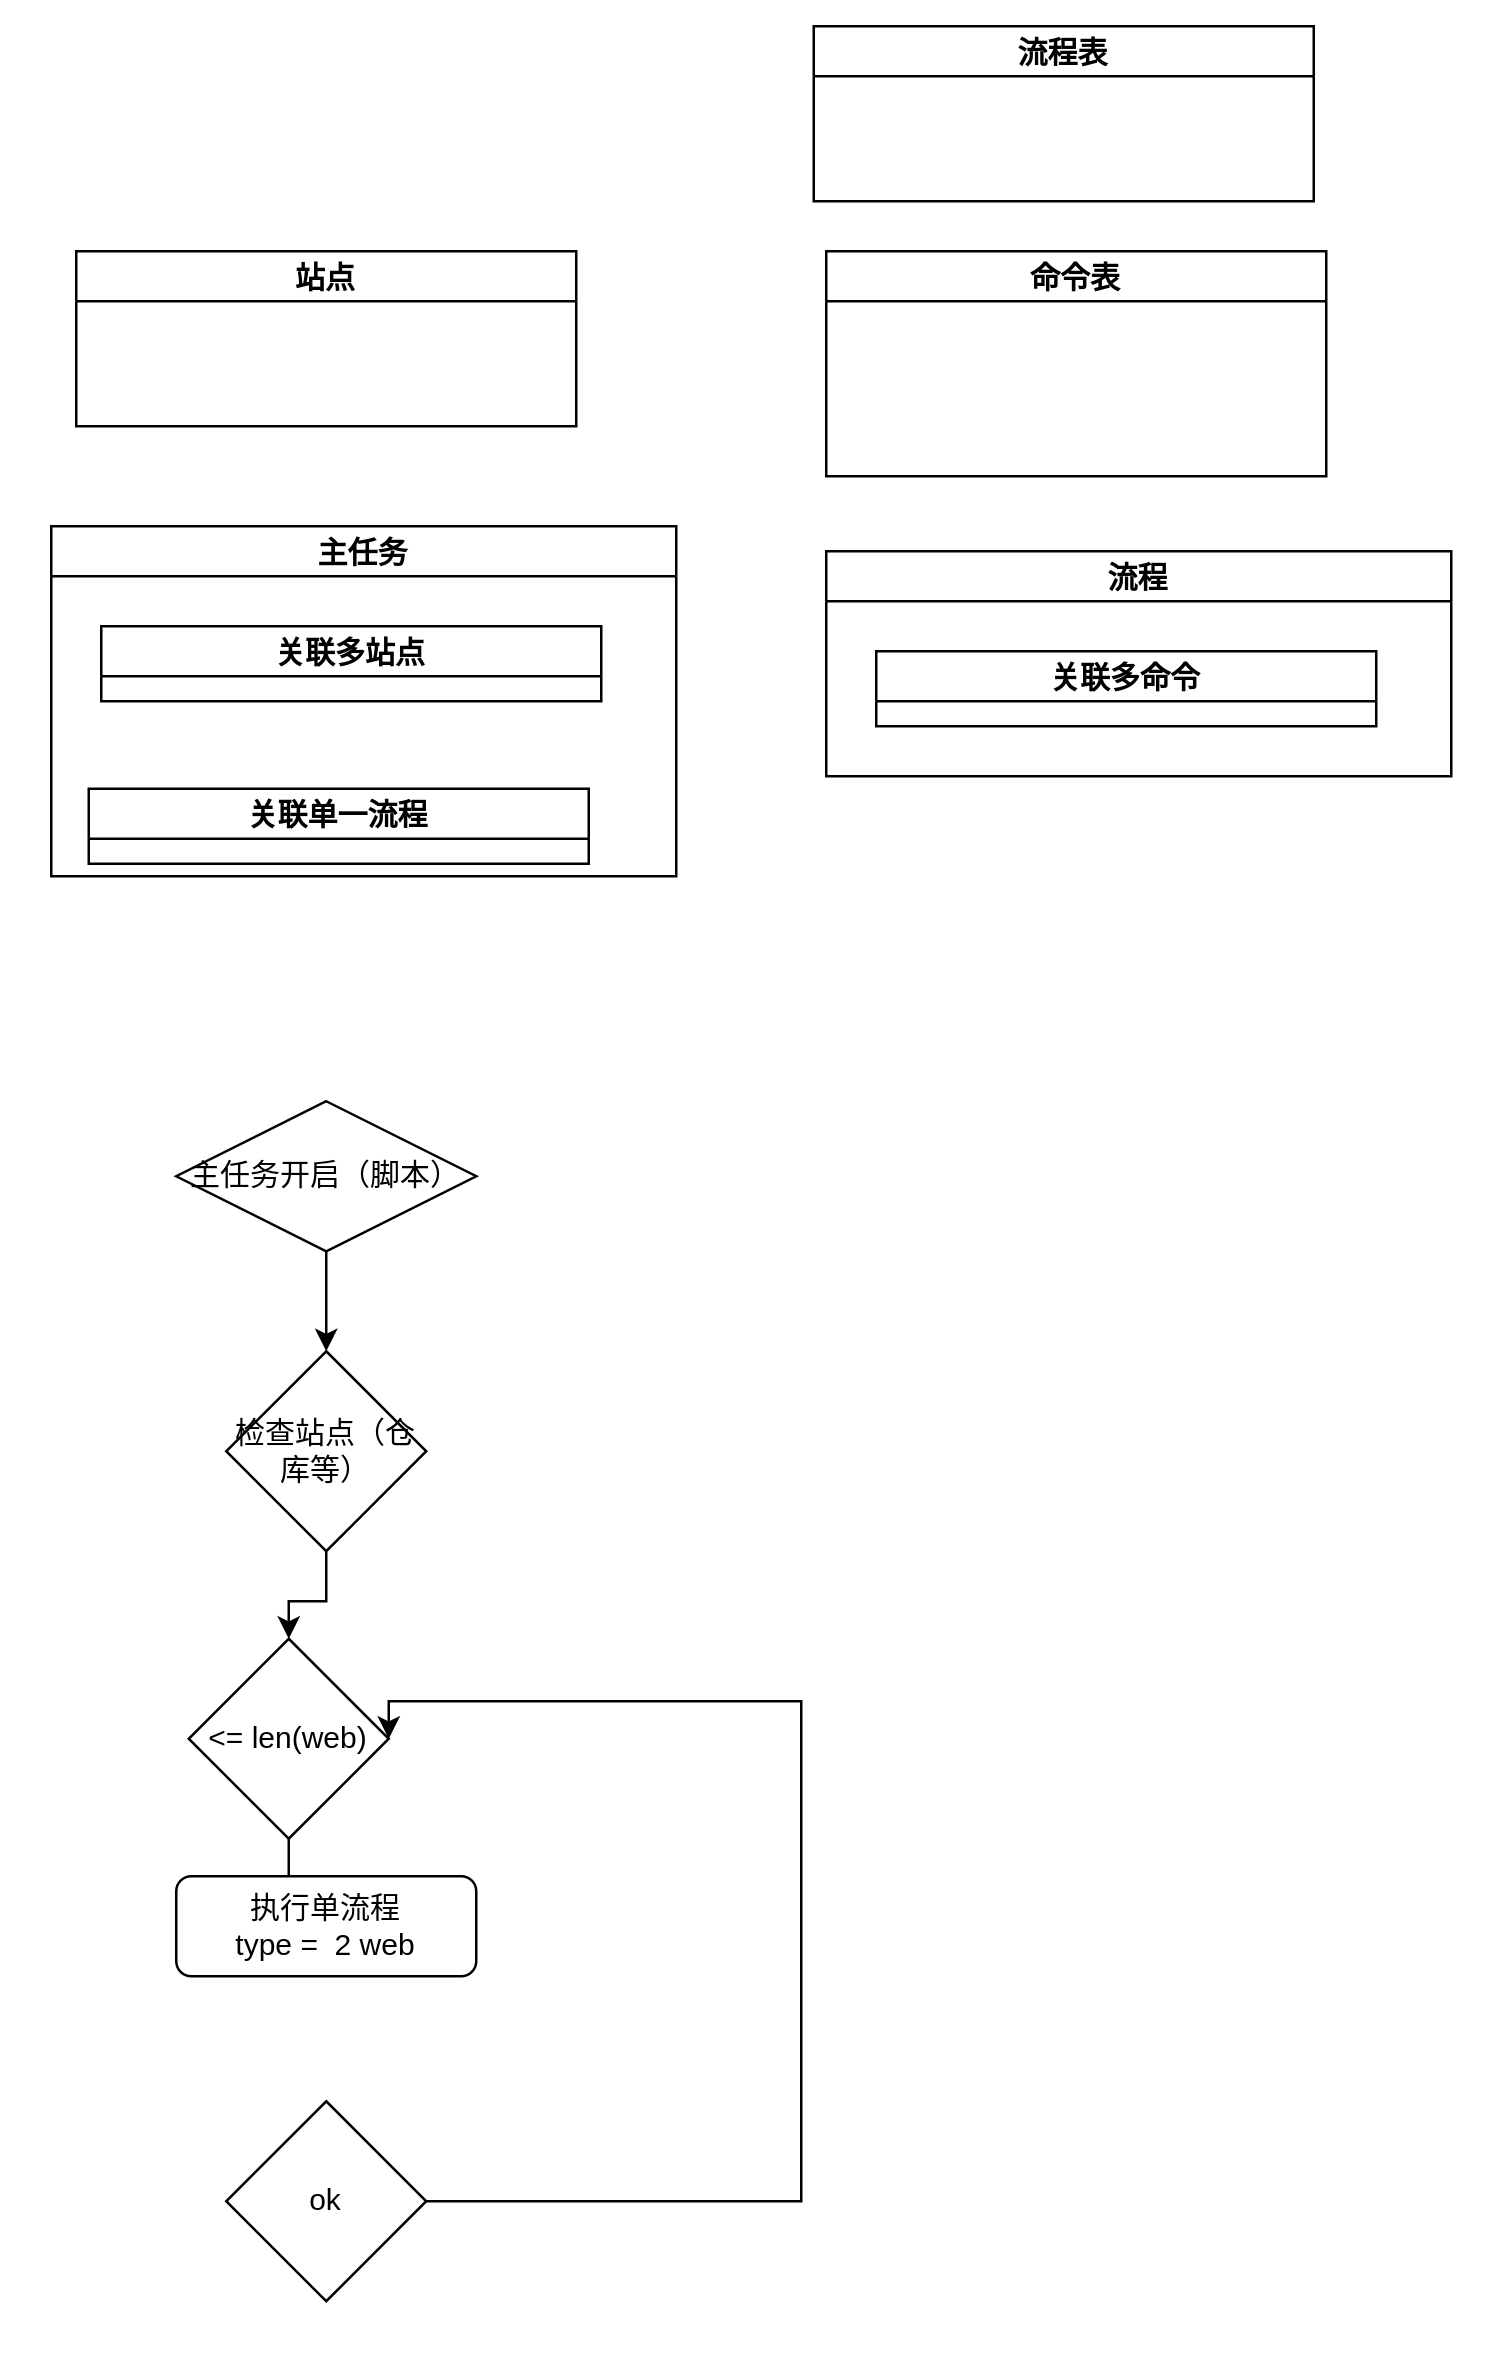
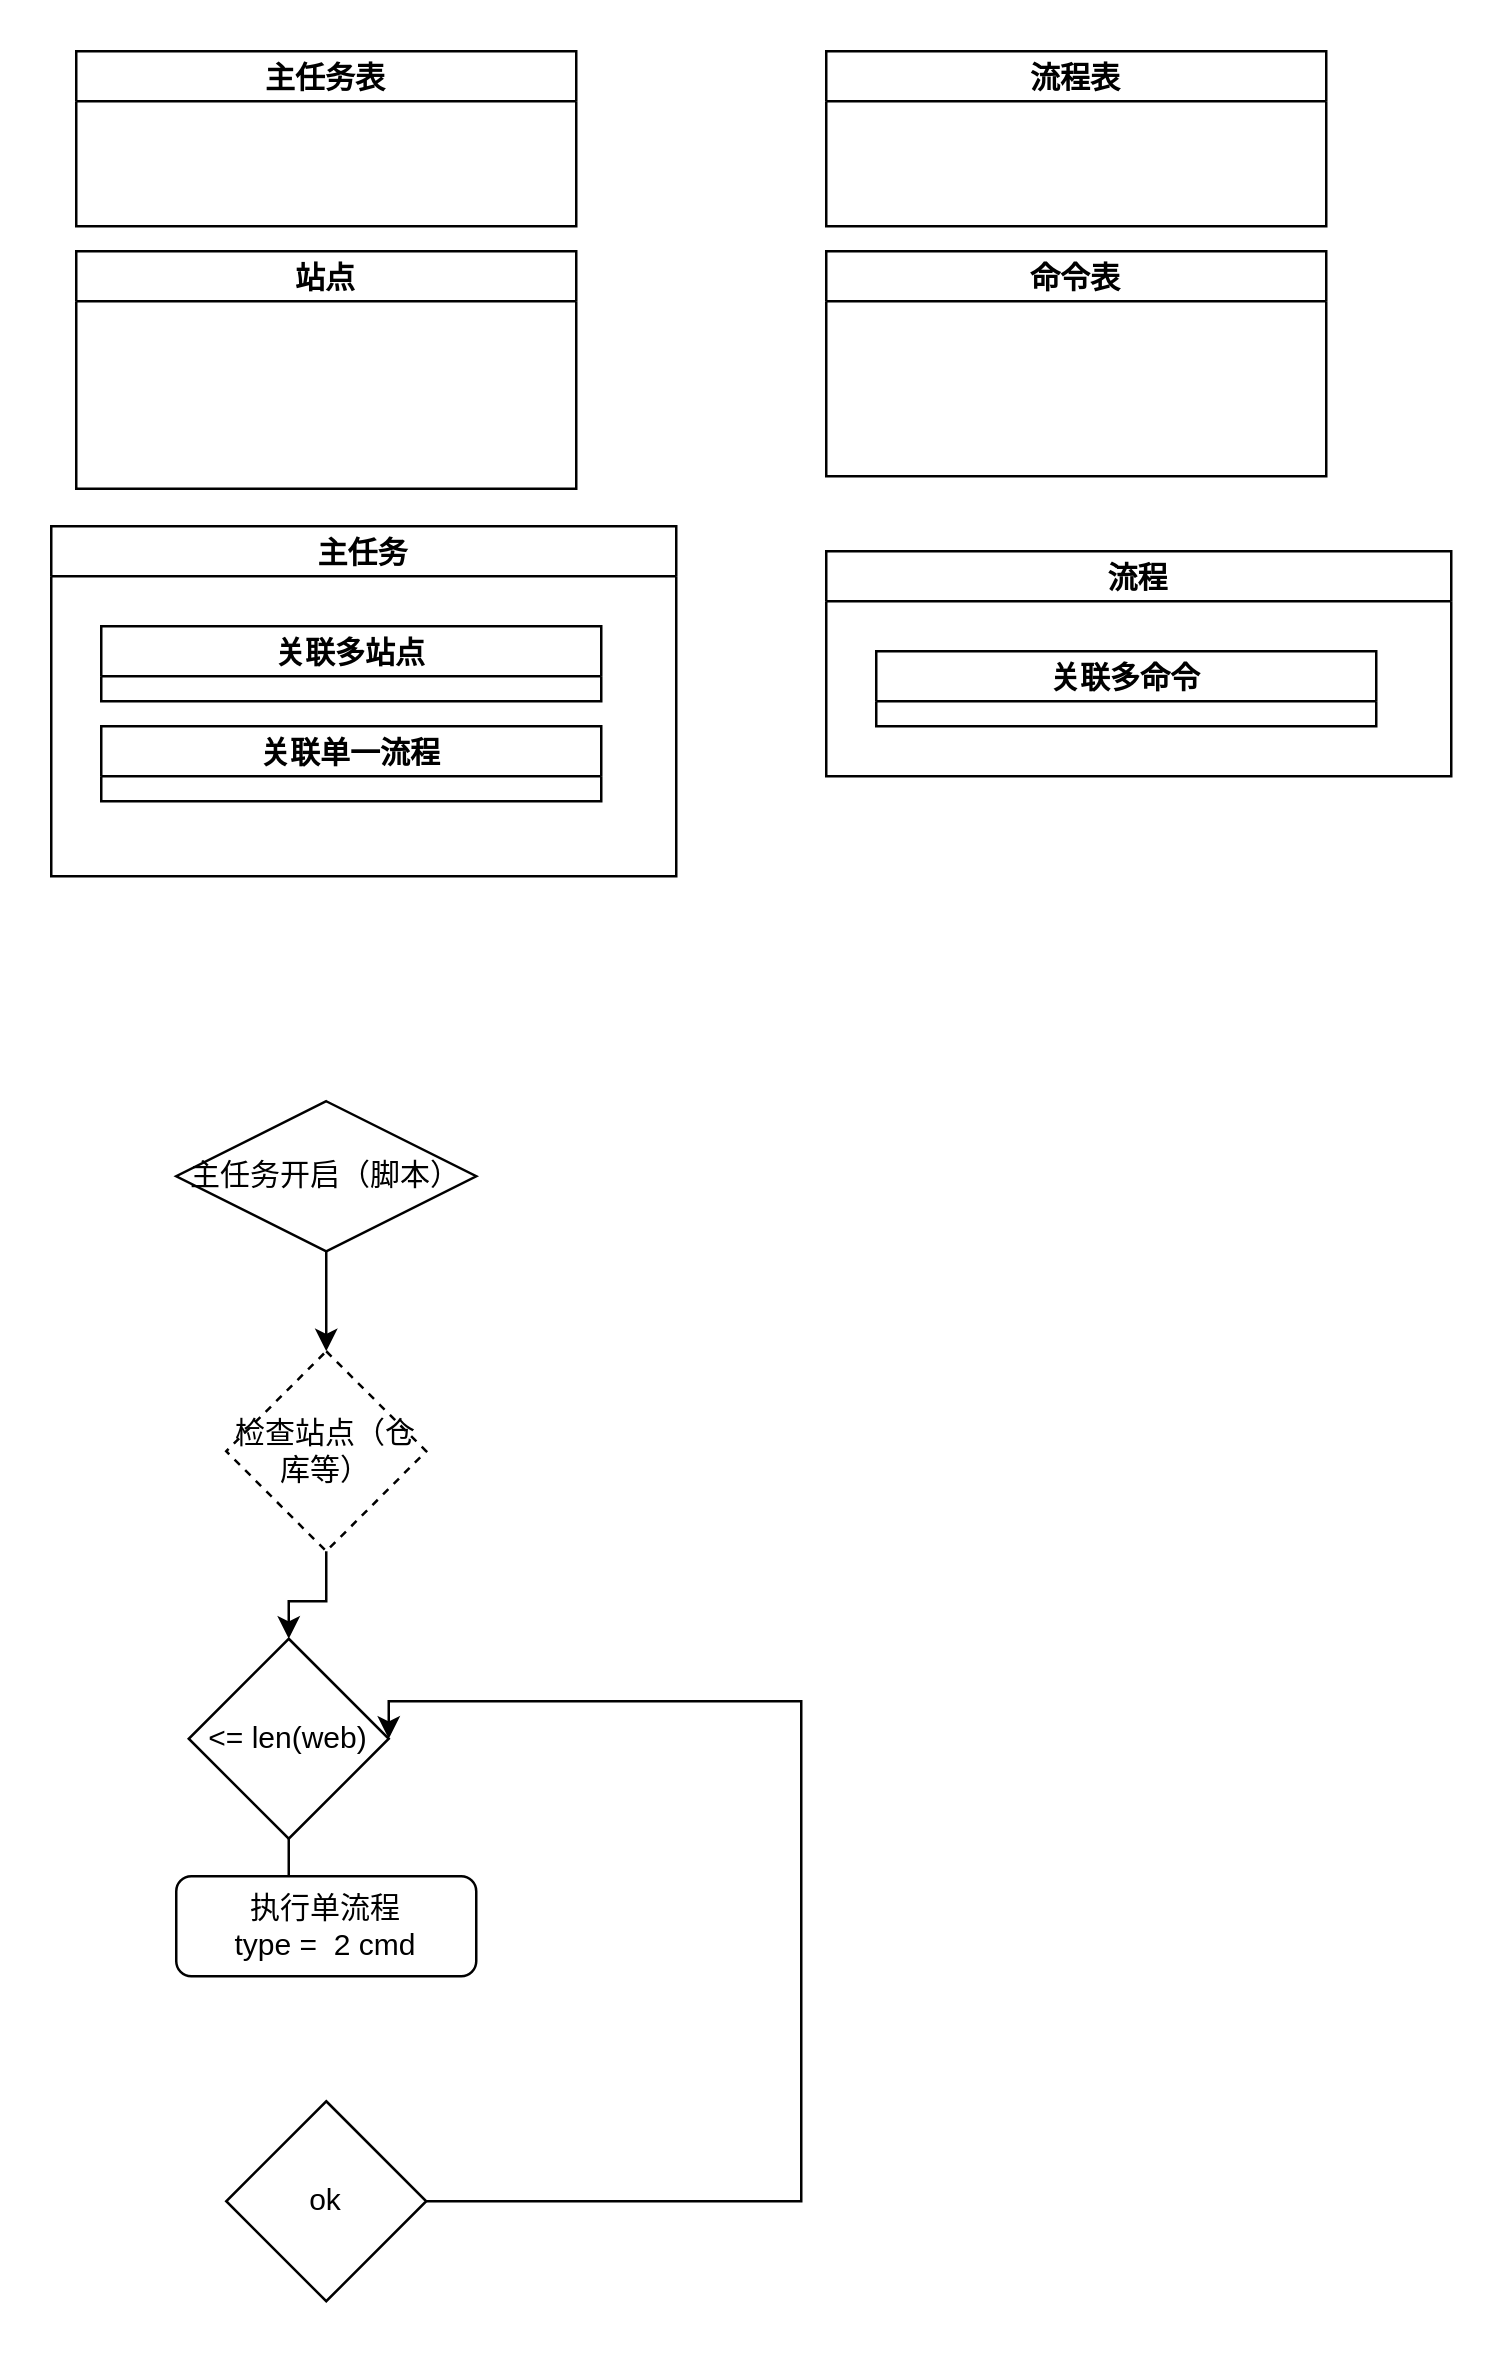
node "流程表": moved (1064, 114) -> (1076, 139)
node "主任务表": added
node "站点": size 500x175 -> 500x238
node "关联单一流程": moved (339, 826) -> (351, 764)
node "检查站点（仓库等）": style solid -> dashed
node "执行单流程 type = 2 web": label "执行单流程 type = 2 web" -> "执行单流程 type = 2 cmd"
